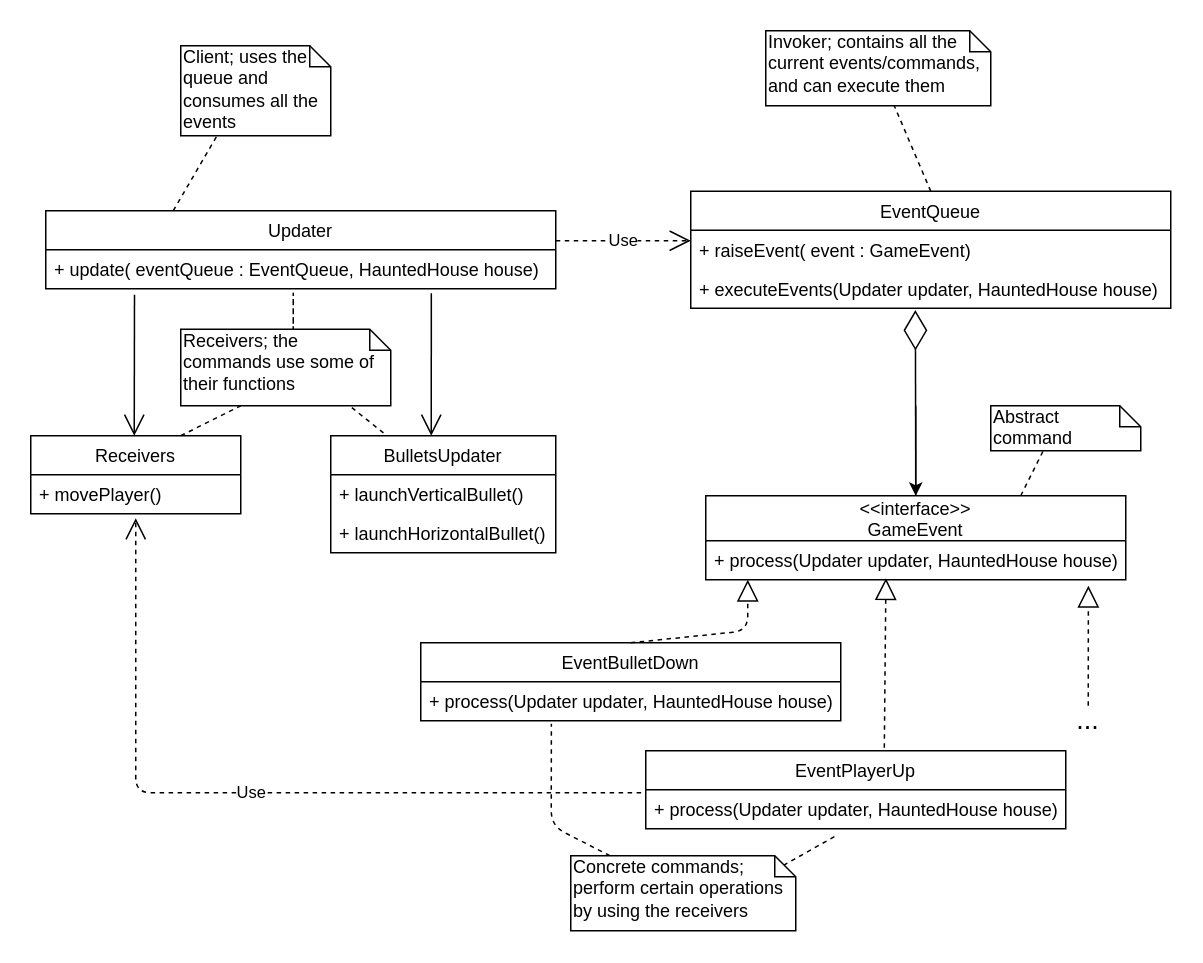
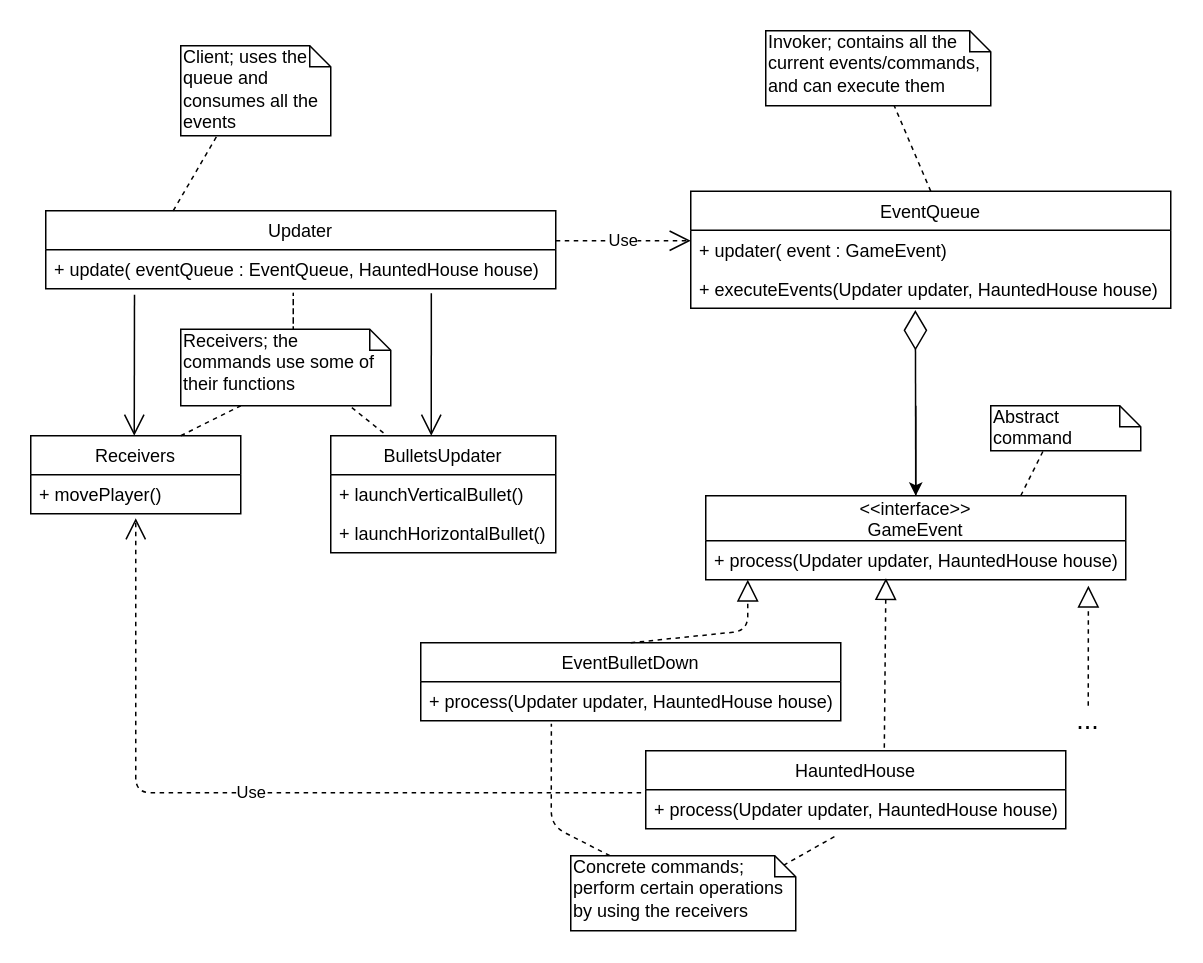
node "+ raiseEvent( event : GameEvent)": label "+ raiseEvent( event : GameEvent)" -> "+ updater( event : GameEvent)"
node "EventPlayerUp": label "EventPlayerUp" -> "HauntedHouse"
